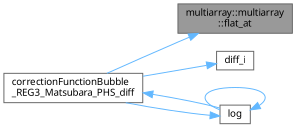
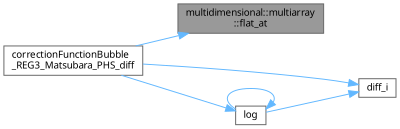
node "multiarray::multiarray ::flat_at": label "multiarray::multiarray ::flat_at" -> "multidimensional::multiarray ::flat_at"
edge "log" -> "correctionFunctionBubble _REG3_Matsubara_PHS_diff": now "log" -> "diff_i"
